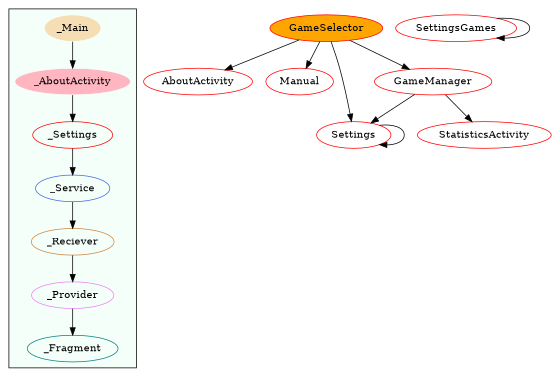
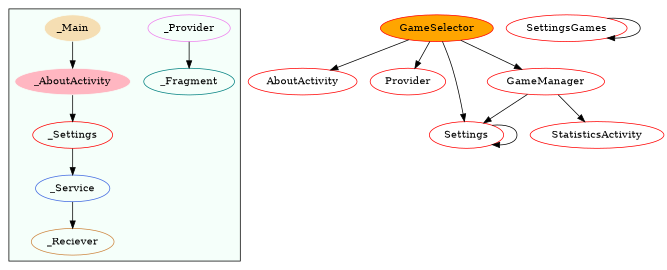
node "Manual": label "Manual" -> "Provider"
edge "_Reciever" -> "_Provider": removed
